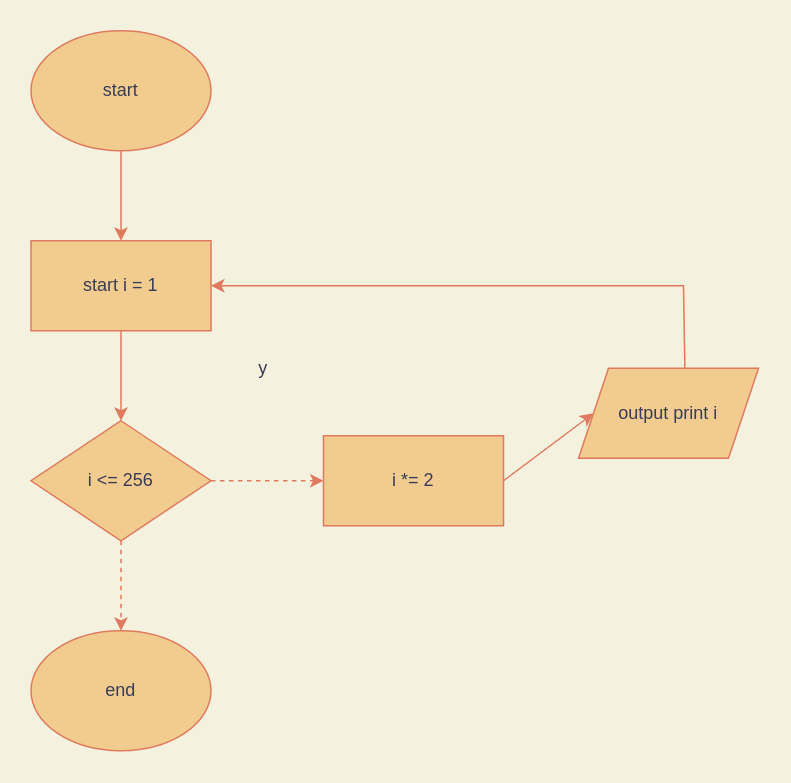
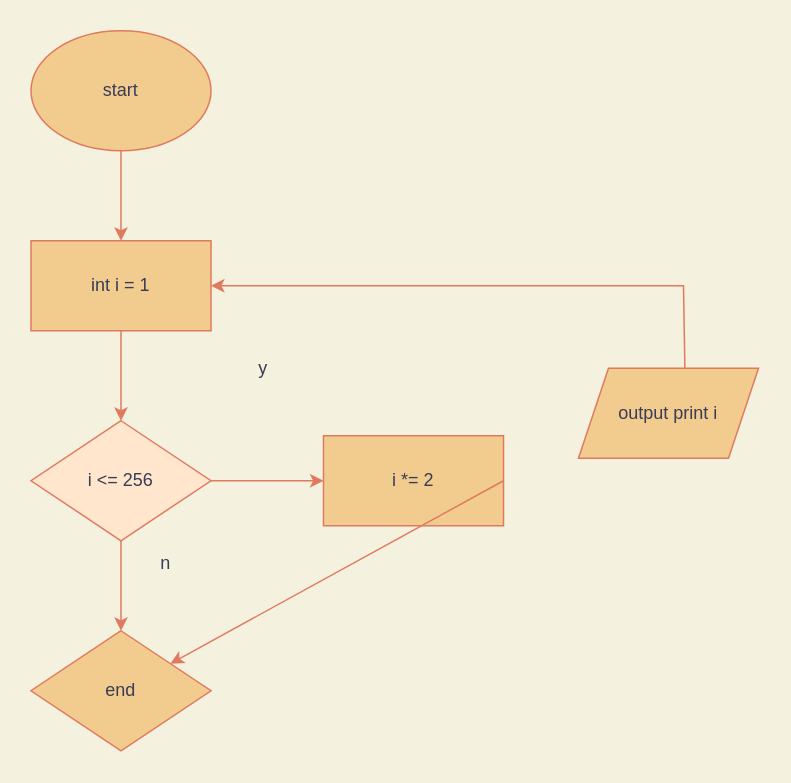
node "start i = 1": label "start i = 1" -> "int i = 1"
edge "i *= 2" -> "output print i": now "i *= 2" -> "end"
node "i <= 256": fillcolor #f2cc8f -> #ffe6cc
edge "i <= 256" -> "i *= 2": style dashed -> solid
node "n": added
edge "i <= 256" -> "end": style dashed -> solid
node "end": shape ellipse -> diamond
